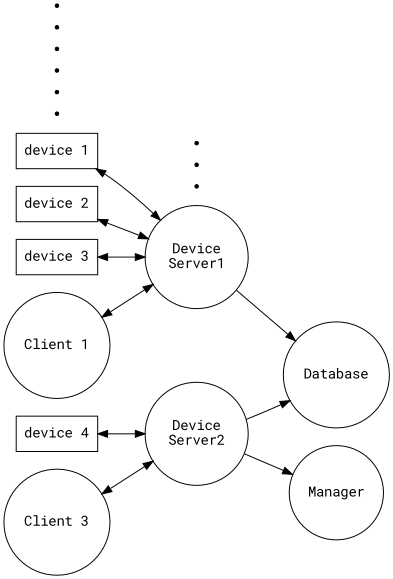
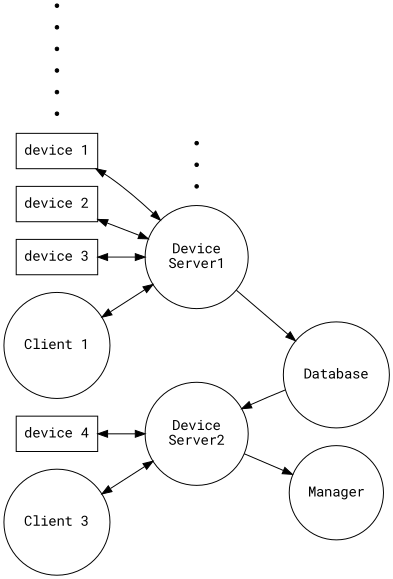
edge "Device Server2" -> "Database": reversed
